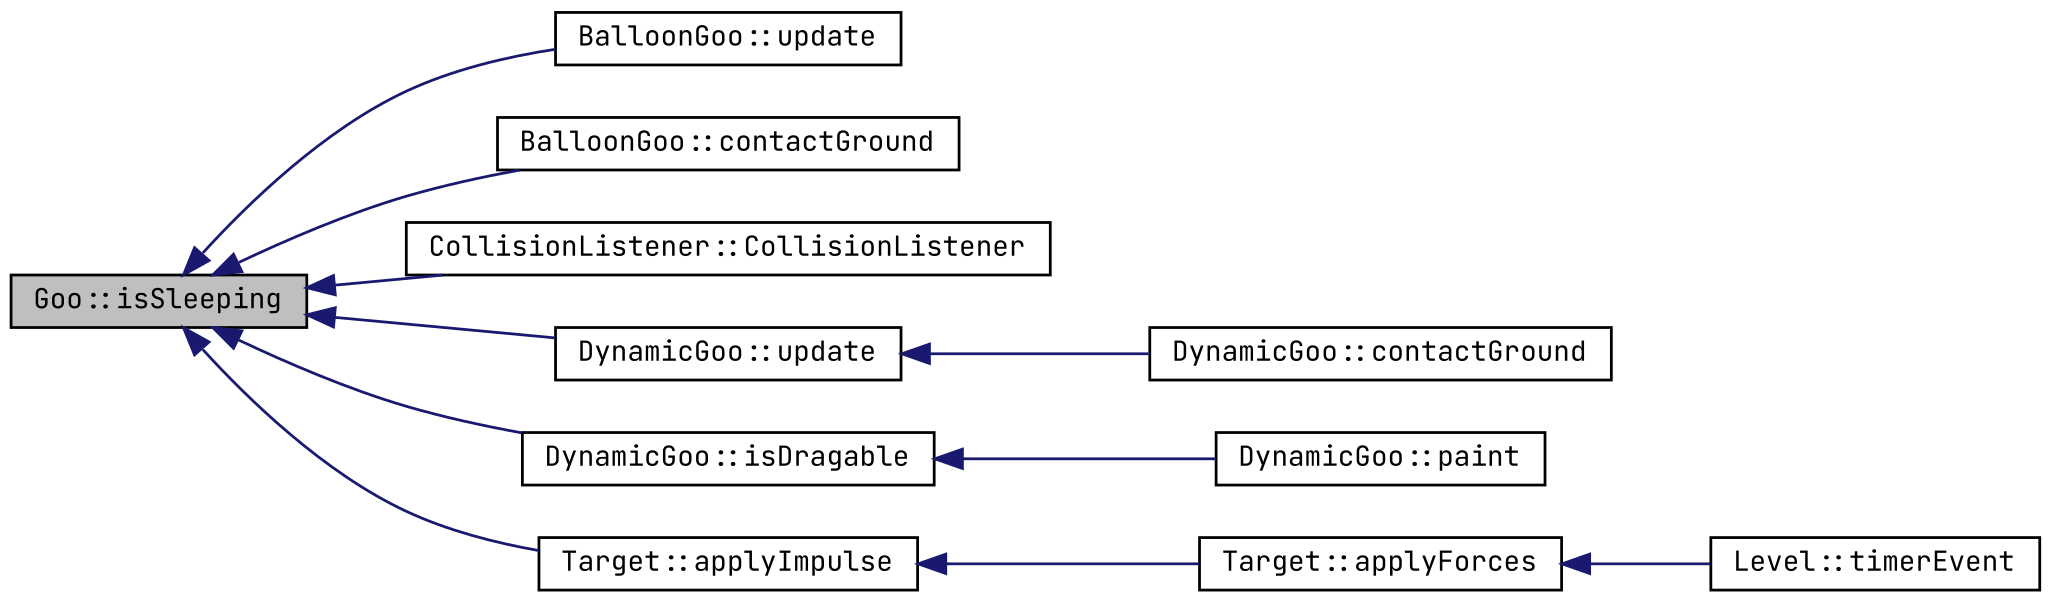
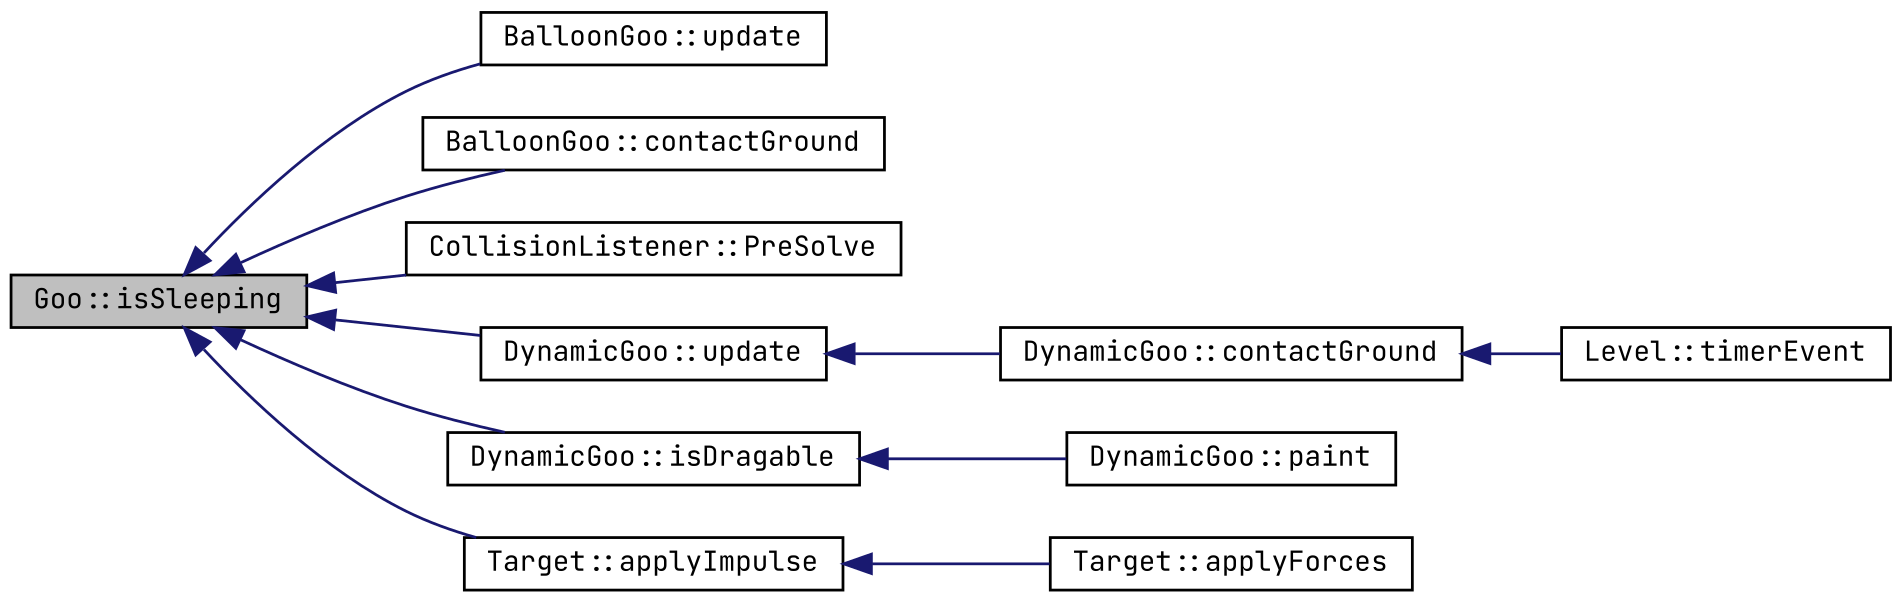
node "CollisionListener::CollisionListener": label "CollisionListener::CollisionListener" -> "CollisionListener::PreSolve"
edge "Level::timerEvent" -> "Target::applyForces": now "Level::timerEvent" -> "DynamicGoo::contactGround"
